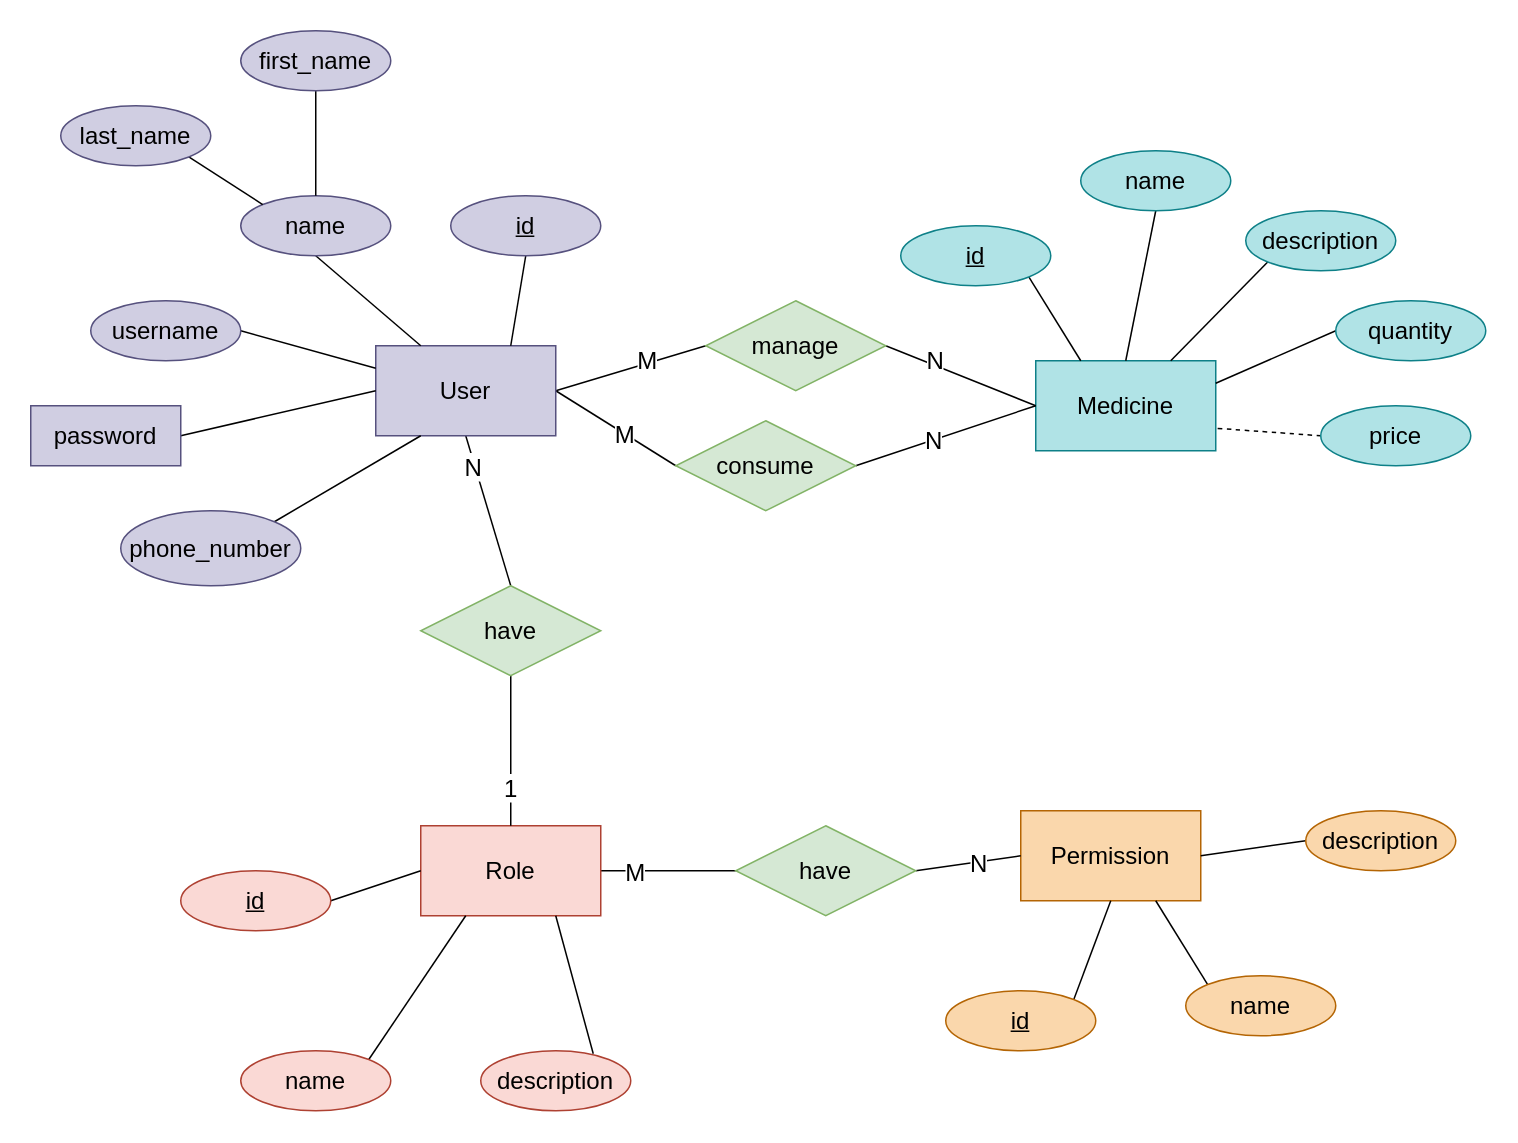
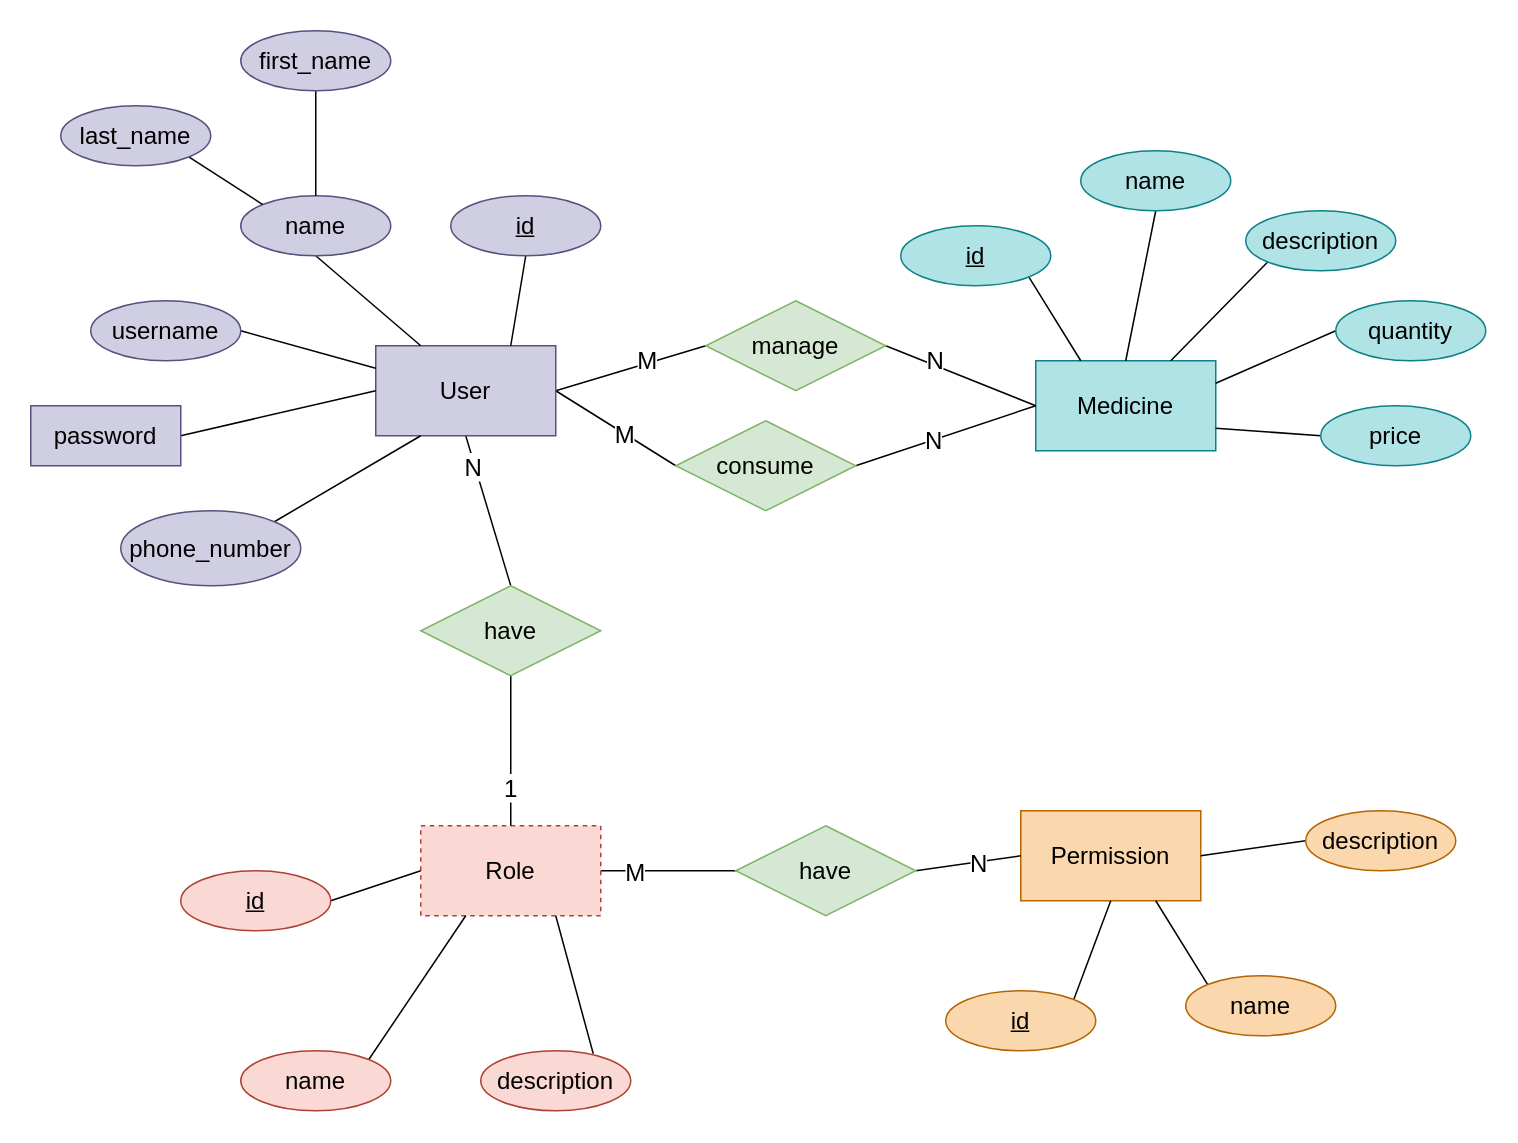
edge "Medicine" -- "price": style dashed -> solid
node "Role": style solid -> dashed
